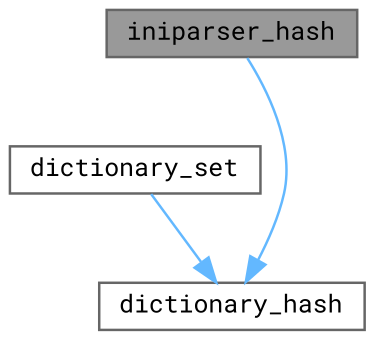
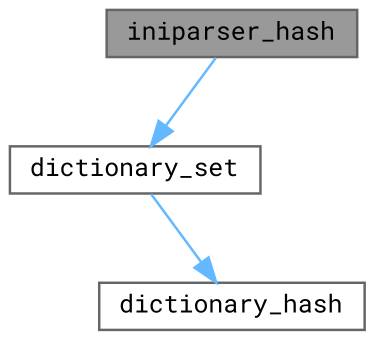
edge "iniparser_hash" -> "dictionary_hash": now "iniparser_hash" -> "dictionary_set"
